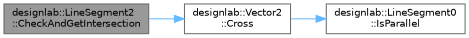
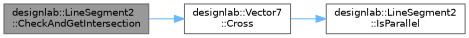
node "designlab::Vector2 ::Cross": label "designlab::Vector2 ::Cross" -> "designlab::Vector7 ::Cross"
node "designlab::LineSegment0 ::IsParallel": label "designlab::LineSegment0 ::IsParallel" -> "designlab::LineSegment2 ::IsParallel"
